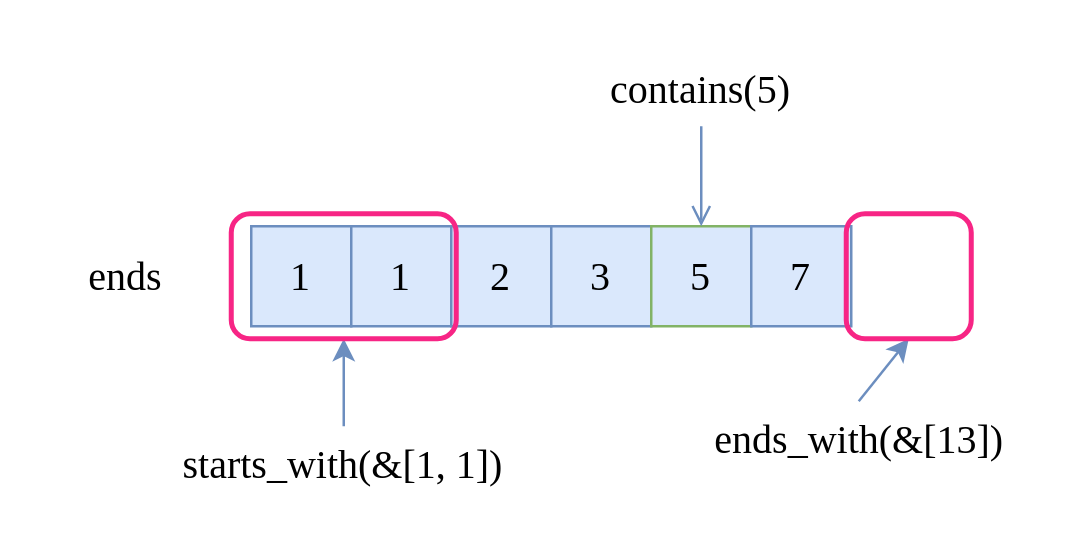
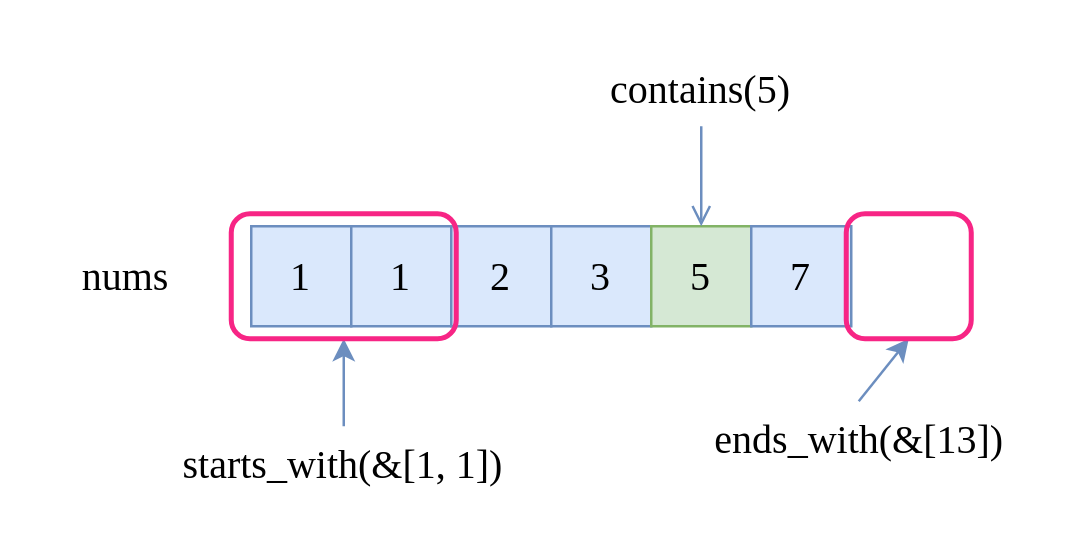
node "ends": label "ends" -> "nums"
node "5": fillcolor #dae8fc -> #d5e8d4
